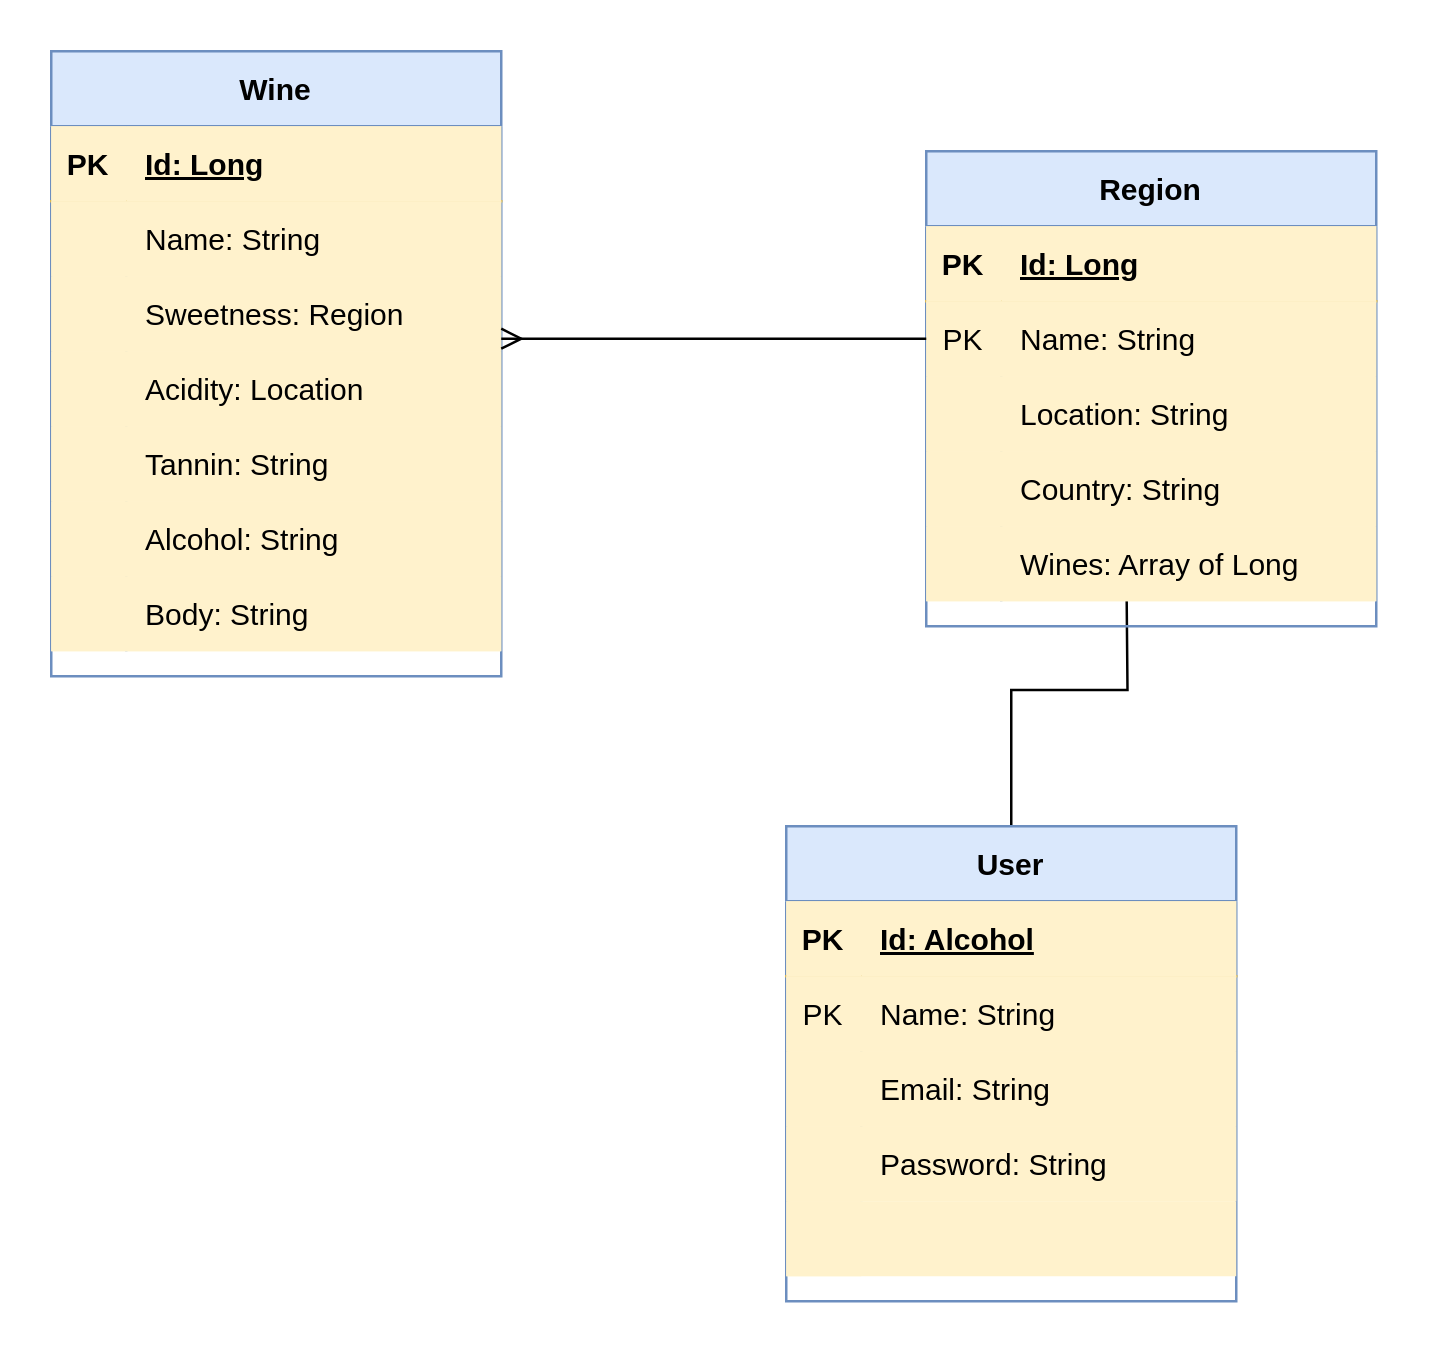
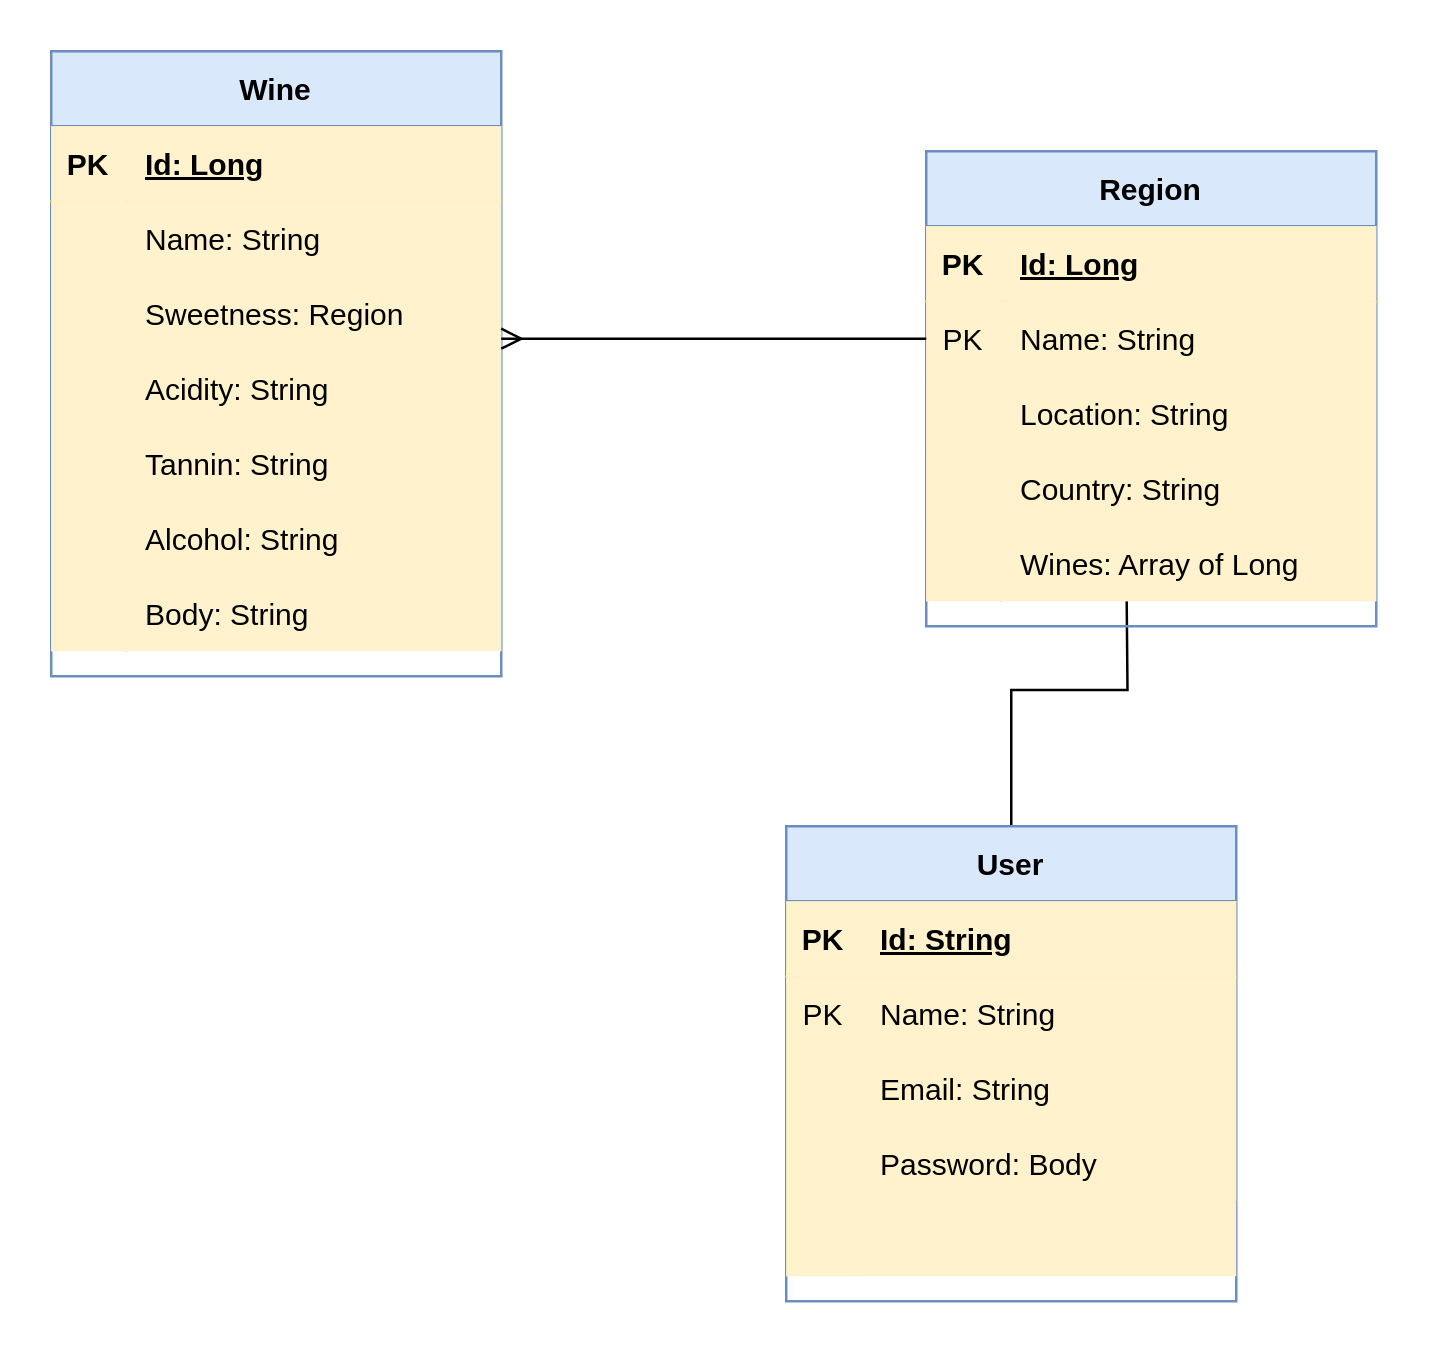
node "Acidity: Location": label "Acidity: Location" -> "Acidity: String"
node "Id: Alcohol": label "Id: Alcohol" -> "Id: String"
node "Password: String": label "Password: String" -> "Password: Body"
